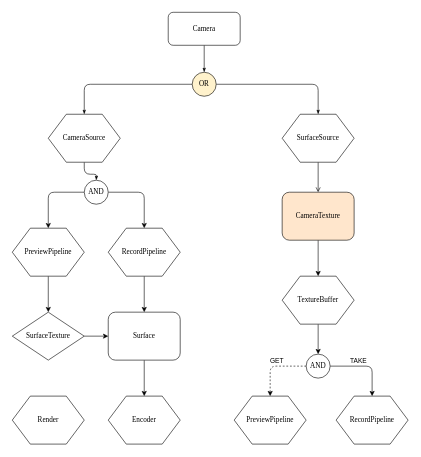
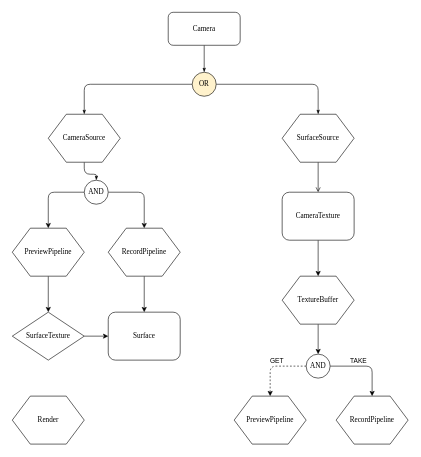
node "CameraTexture": fillcolor #ffe6cc -> #ffffff
edge "Surface" -> "Encoder": removed
node "Encoder": removed
